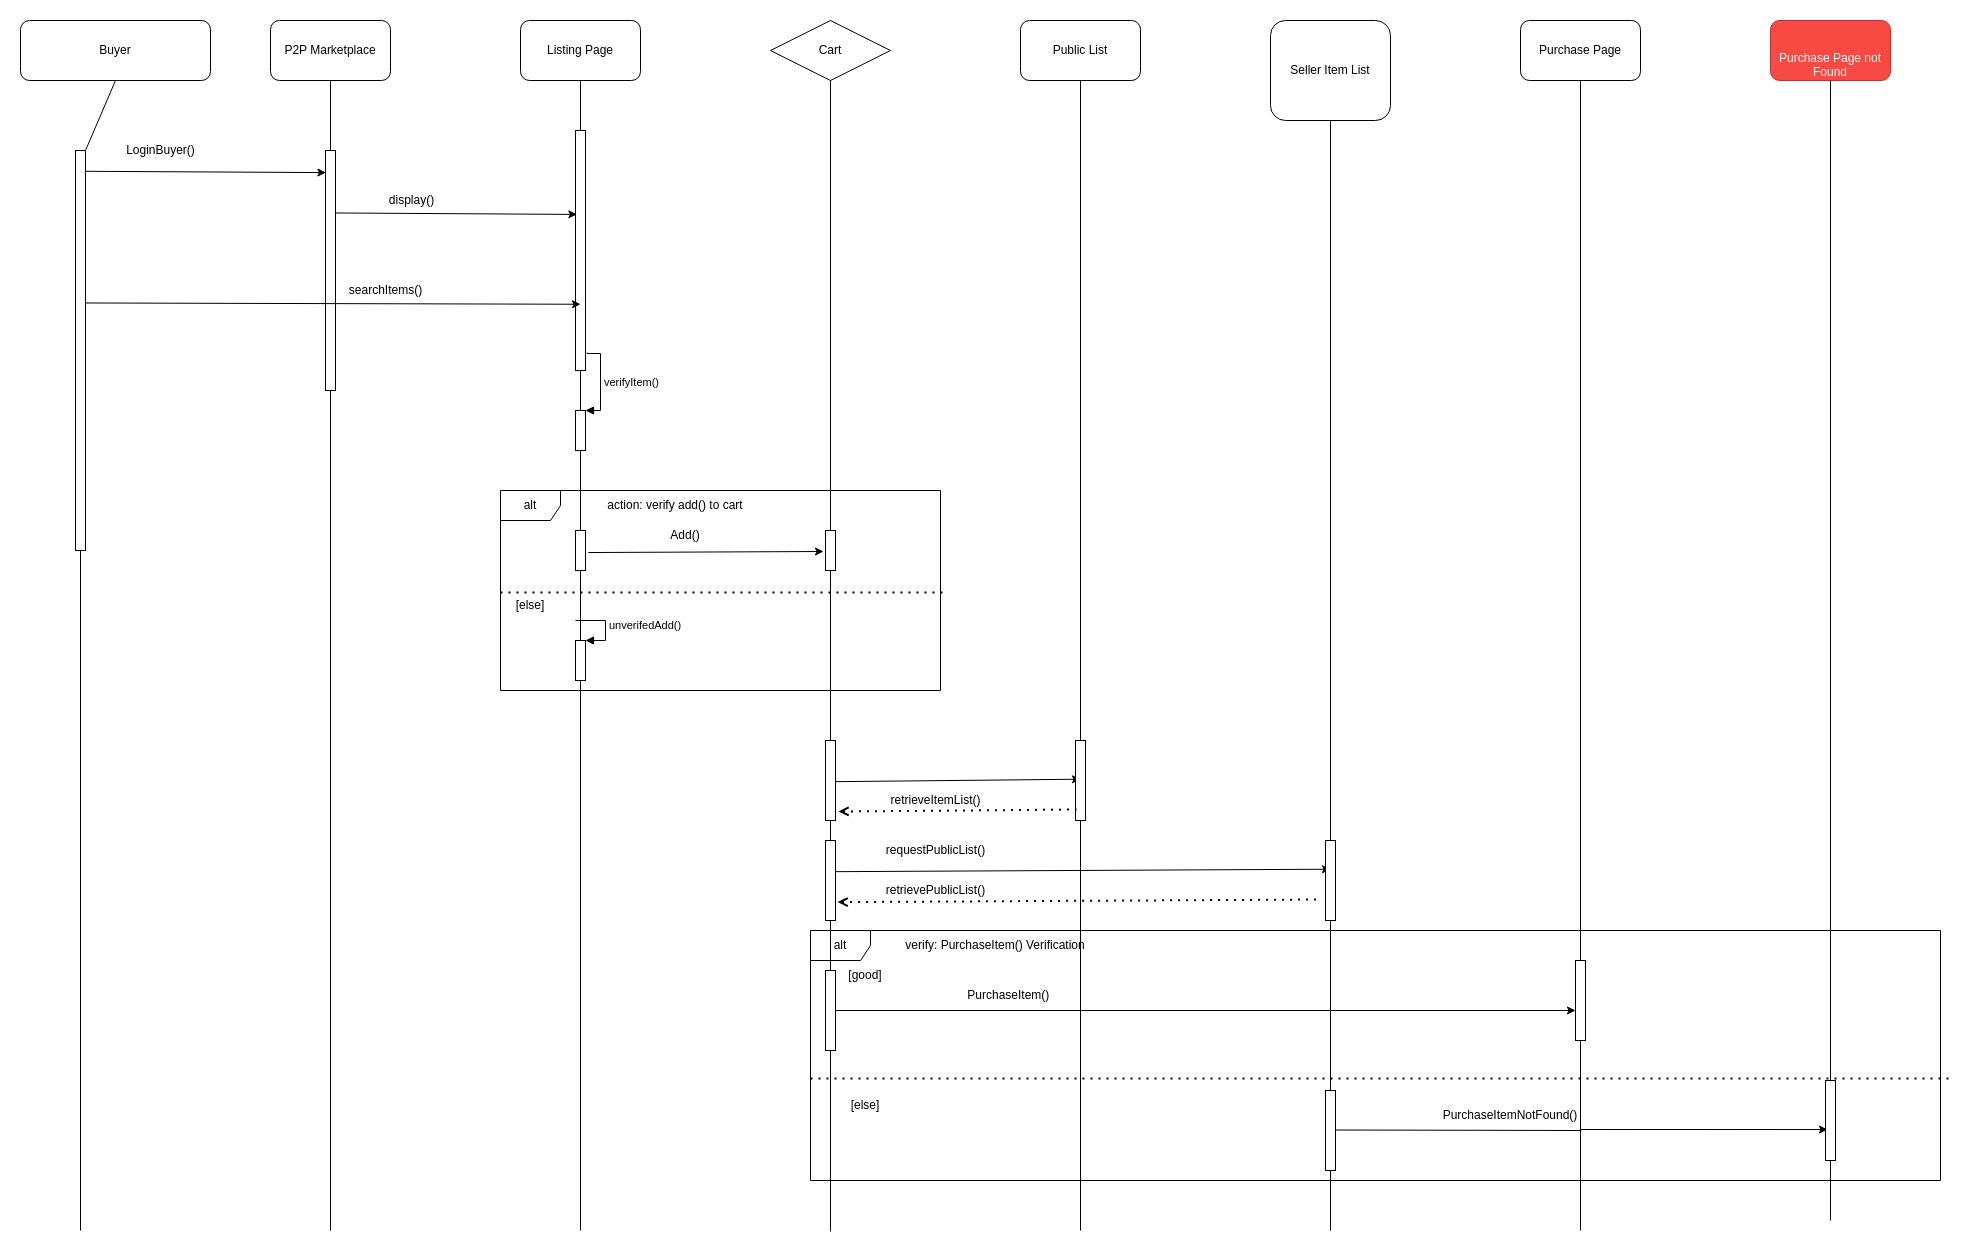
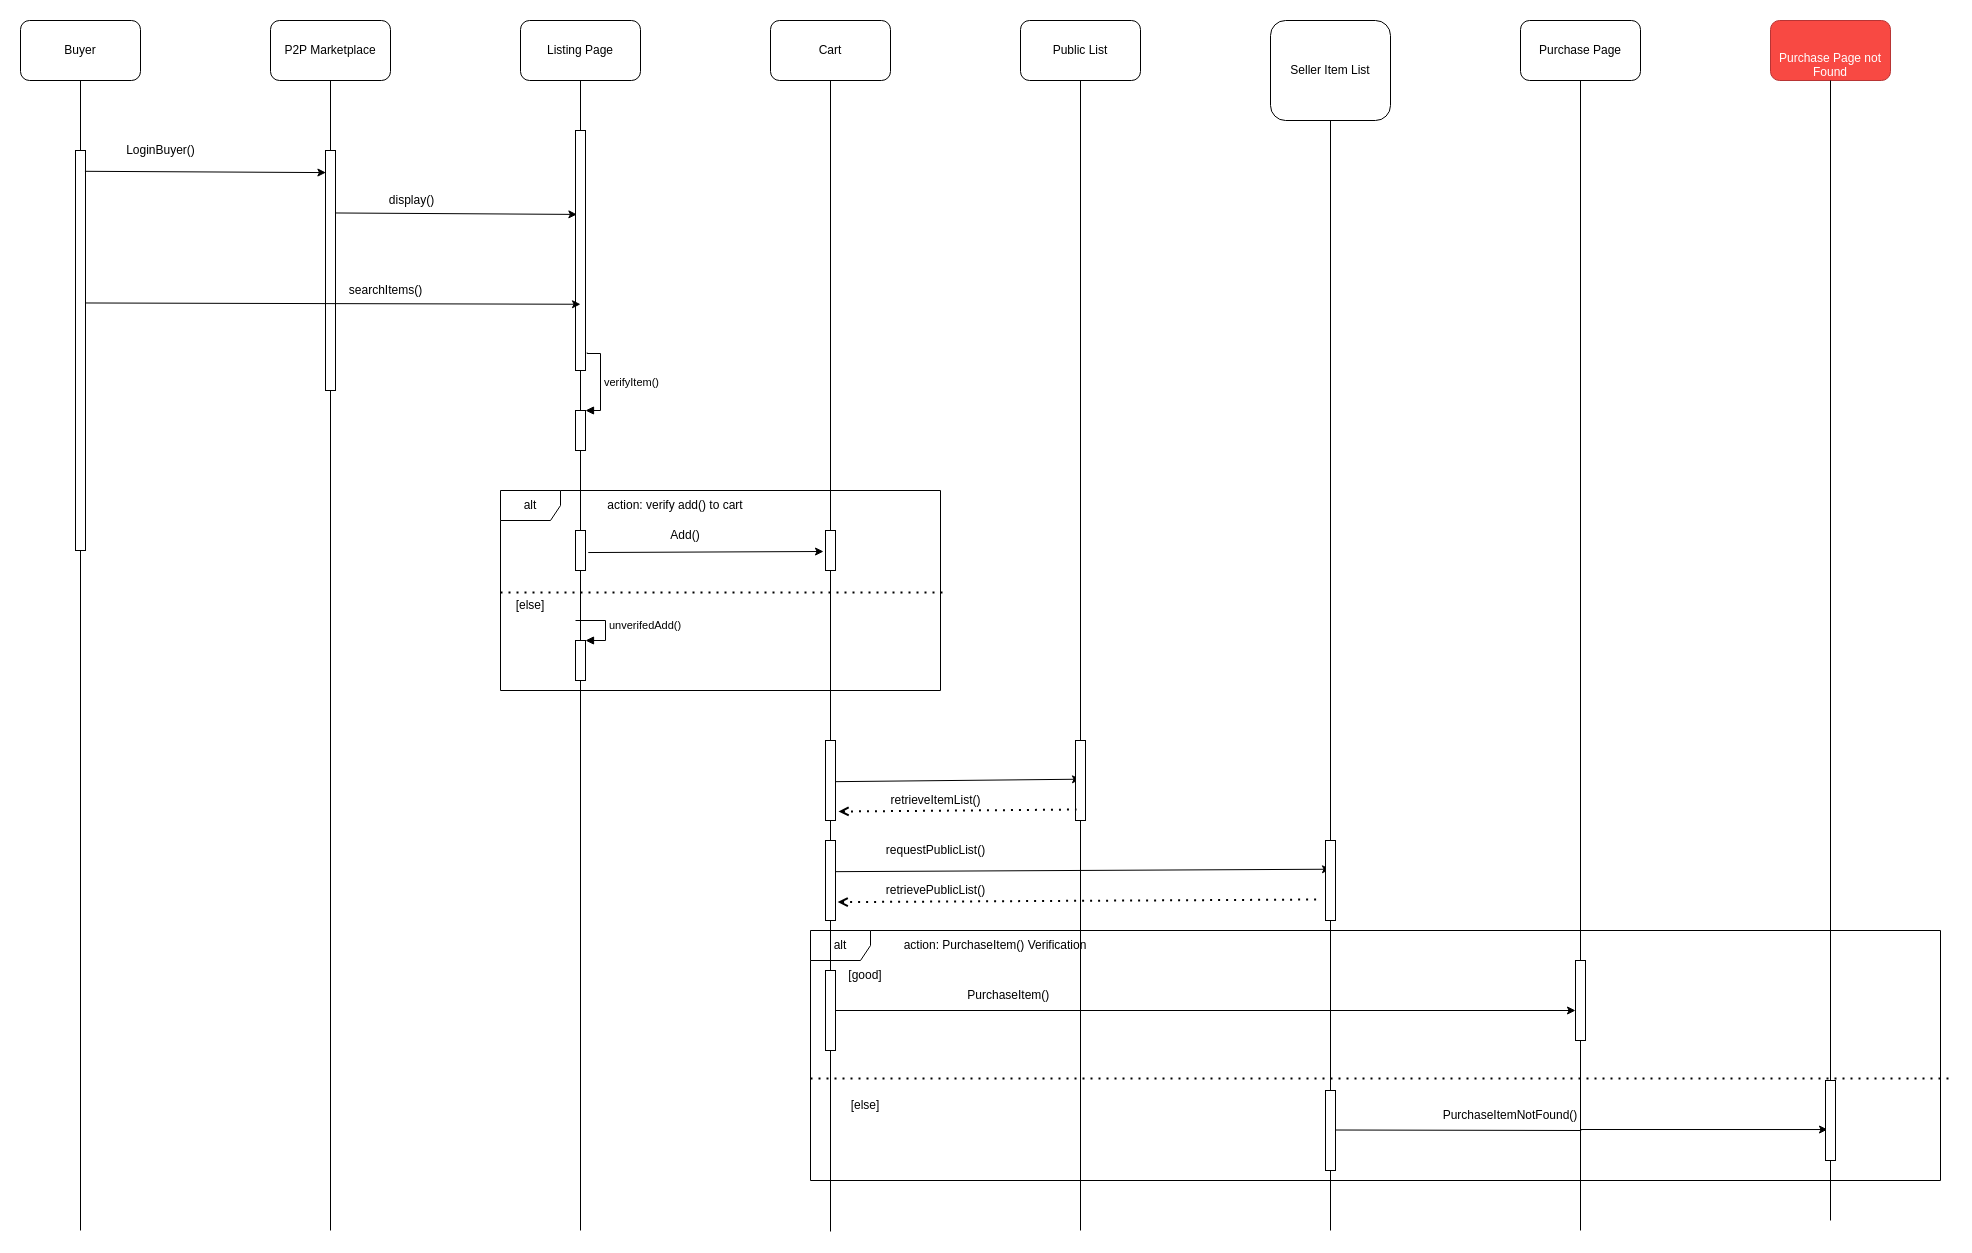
node "Buyer": size 190x60 -> 120x60
node "Cart": shape diamond -> rounded rectangle
node "verify: PurchaseItem() Verification": label "verify: PurchaseItem() Verification" -> "action: PurchaseItem() Verification"
